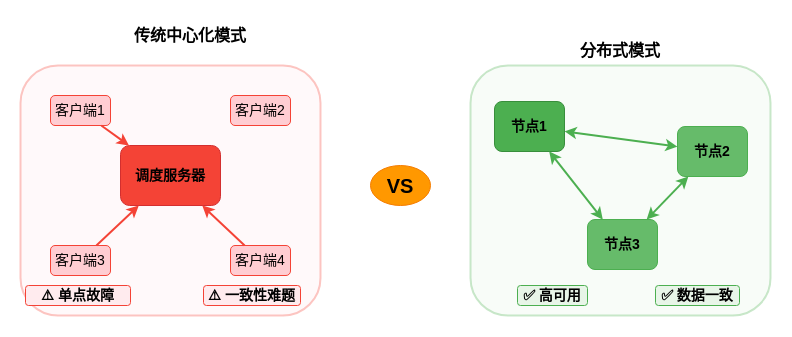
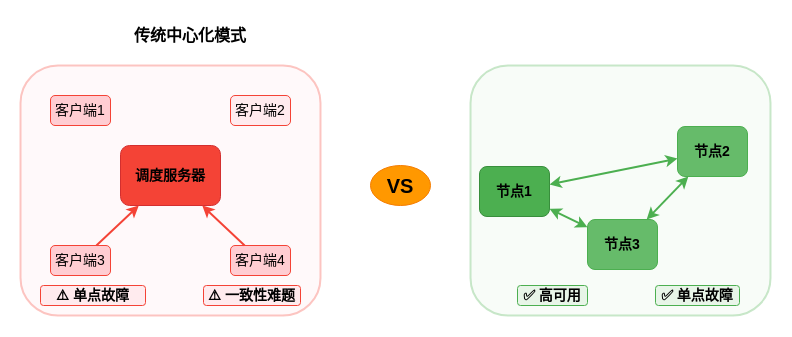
node "分布式模式": removed
node "客户端2": fillcolor #ffcdd2 -> #ffebee
node "节点1": moved (530, 127) -> (515, 192)
edge "客户端1" -> "调度服务器": removed
node "⚠️ 单点故障": moved (78, 296) -> (93, 296)
node "✅ 数据一致": label "✅ 数据一致" -> "✅ 单点故障"
